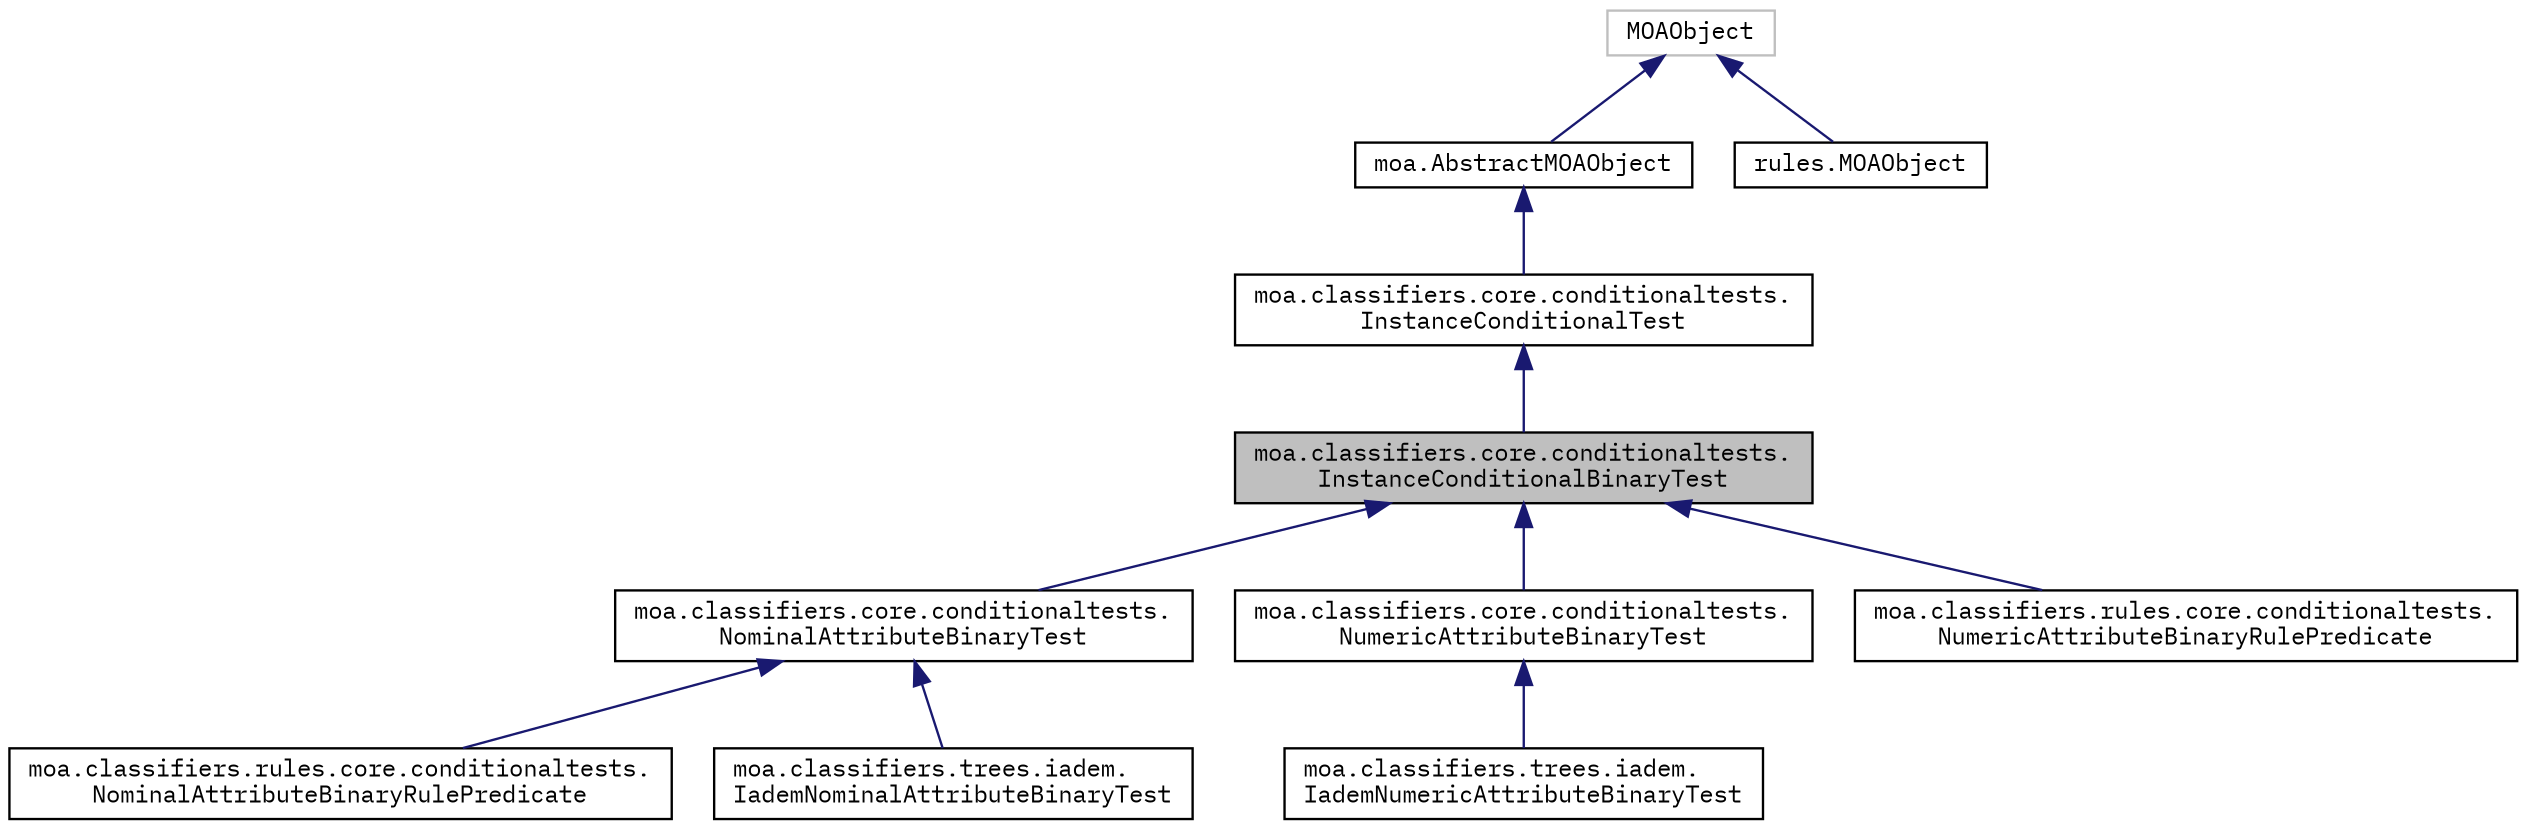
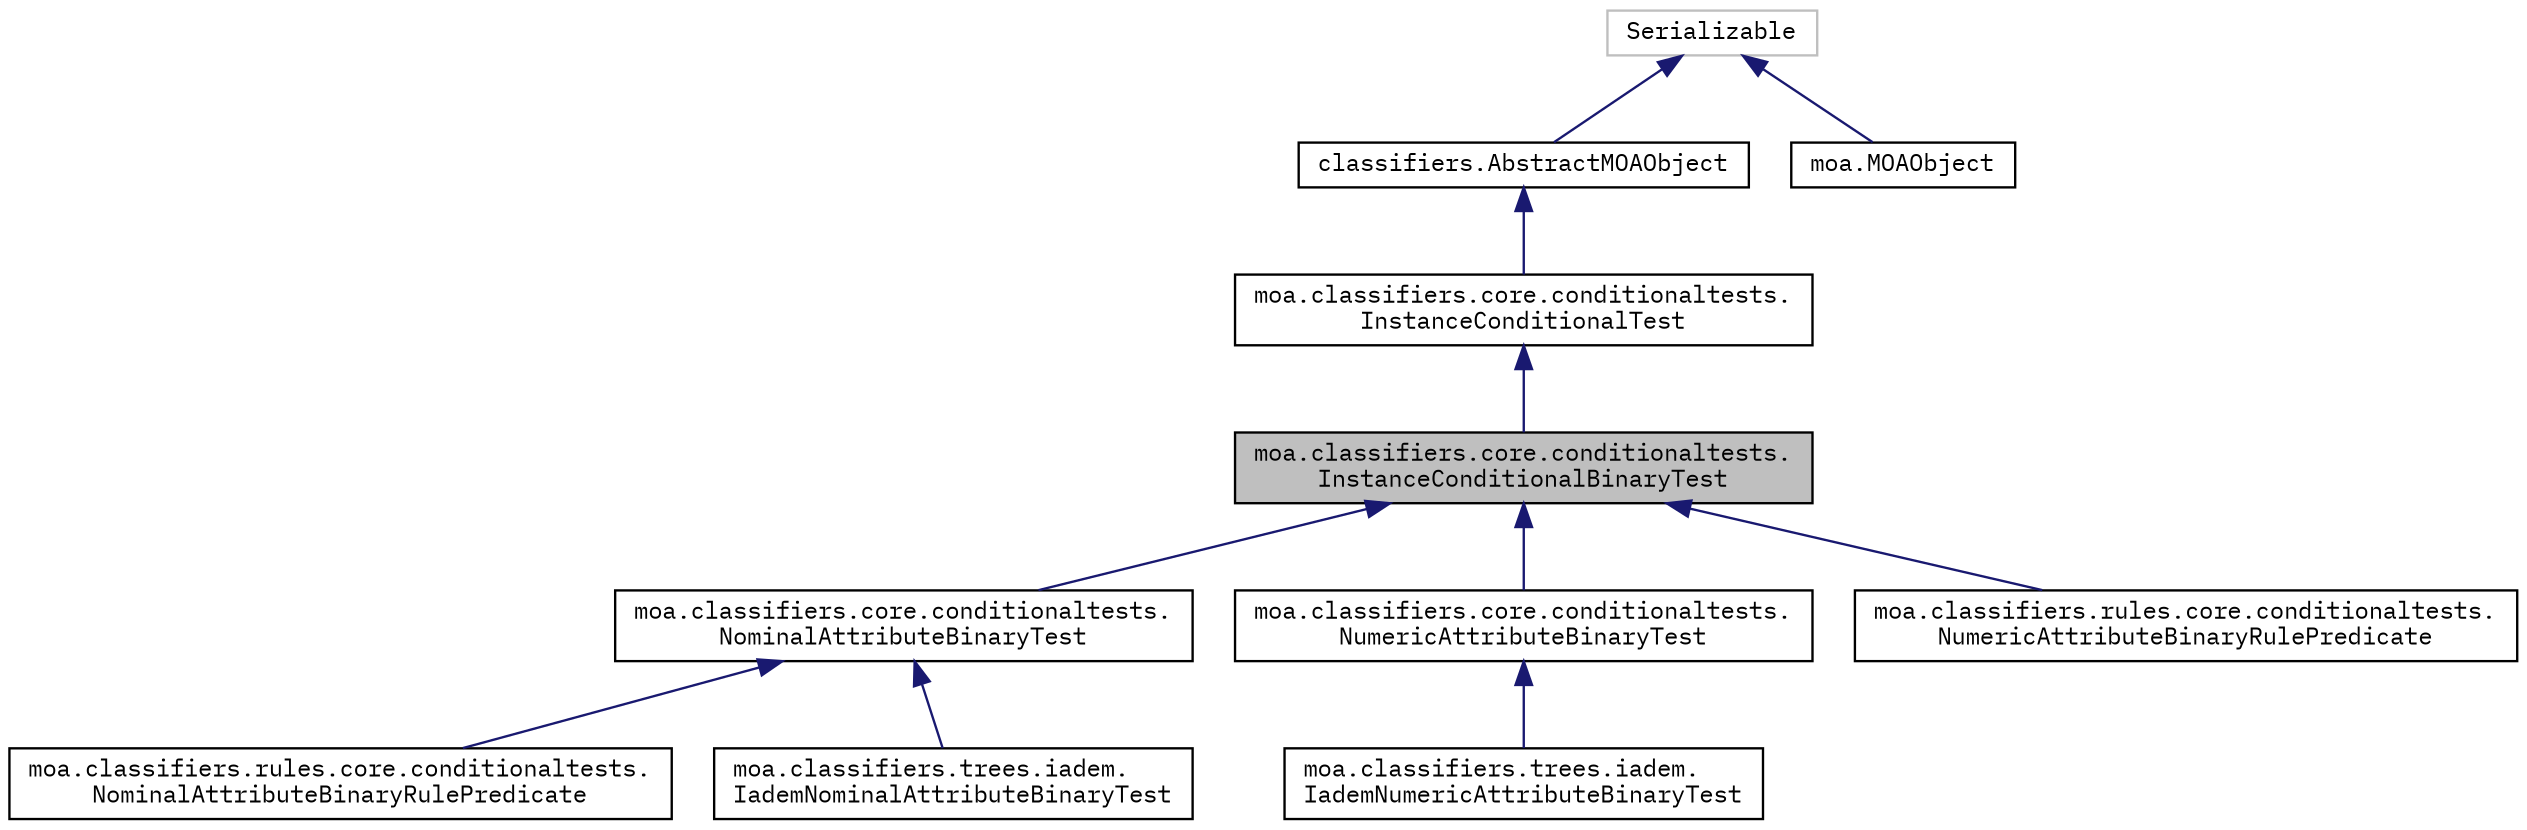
node "MOAObject": label "MOAObject" -> "Serializable"
node "moa.AbstractMOAObject": label "moa.AbstractMOAObject" -> "classifiers.AbstractMOAObject"
node "rules.MOAObject": label "rules.MOAObject" -> "moa.MOAObject"
